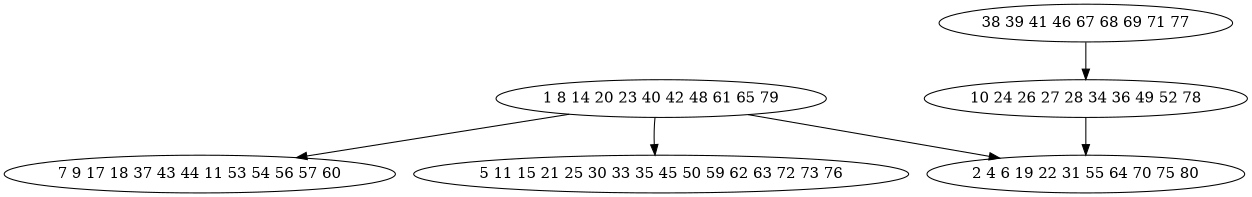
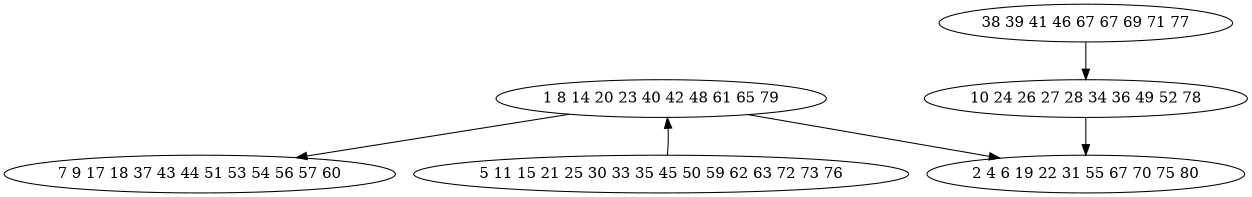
node "38 39 41 46 67 68 69 71 77": label "38 39 41 46 67 68 69 71 77" -> "38 39 41 46 67 67 69 71 77"
edge "1 8 14 20 23 40 42 48 61 65 79" -> "5 11 15 21 25 30 33 35 45 50 59 62 63 72 73 76": reversed
node "7 9 17 18 37 43 44 11 53 54 56 57 60": label "7 9 17 18 37 43 44 11 53 54 56 57 60" -> "7 9 17 18 37 43 44 51 53 54 56 57 60"
node "2 4 6 19 22 31 55 64 70 75 80": label "2 4 6 19 22 31 55 64 70 75 80" -> "2 4 6 19 22 31 55 67 70 75 80"
